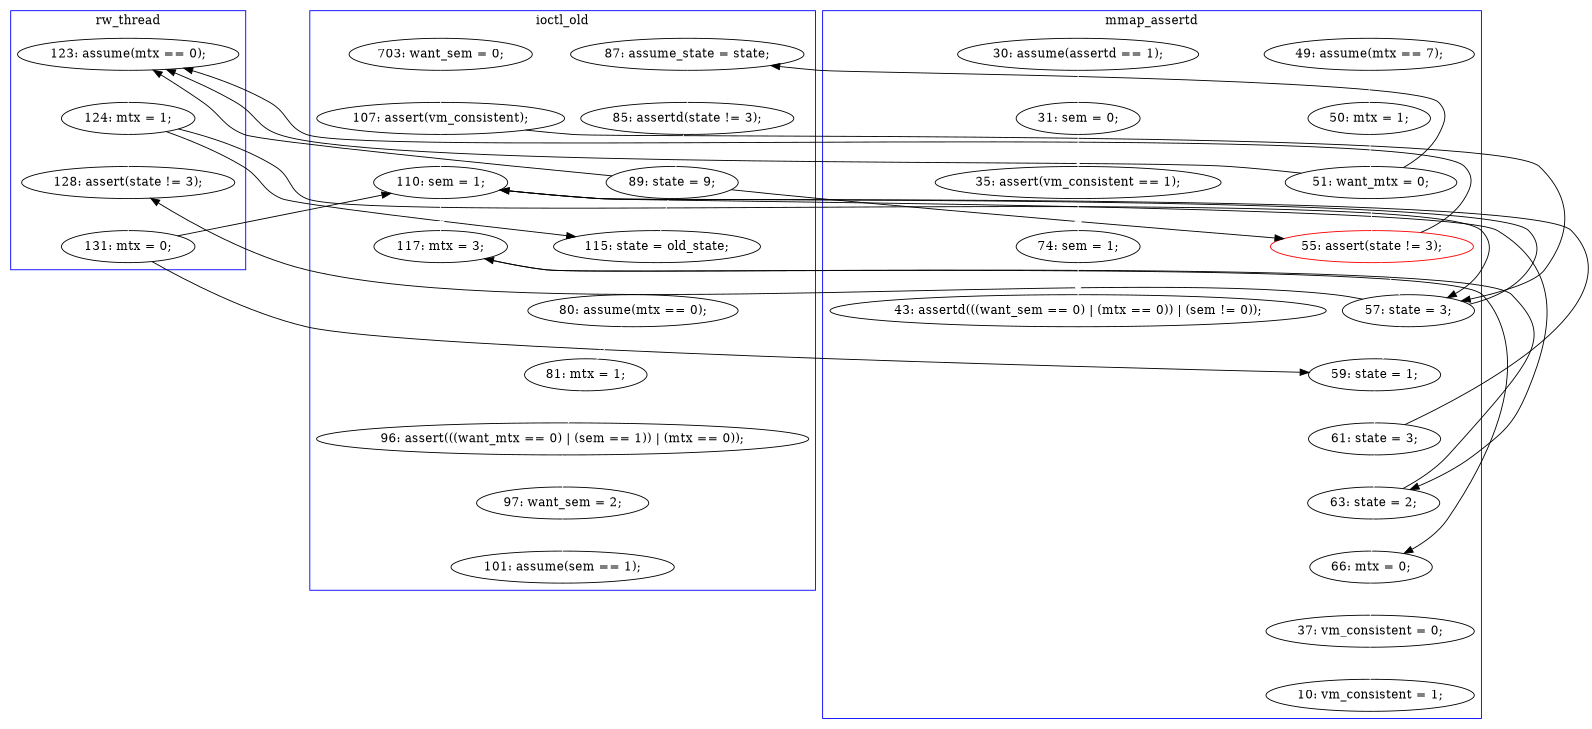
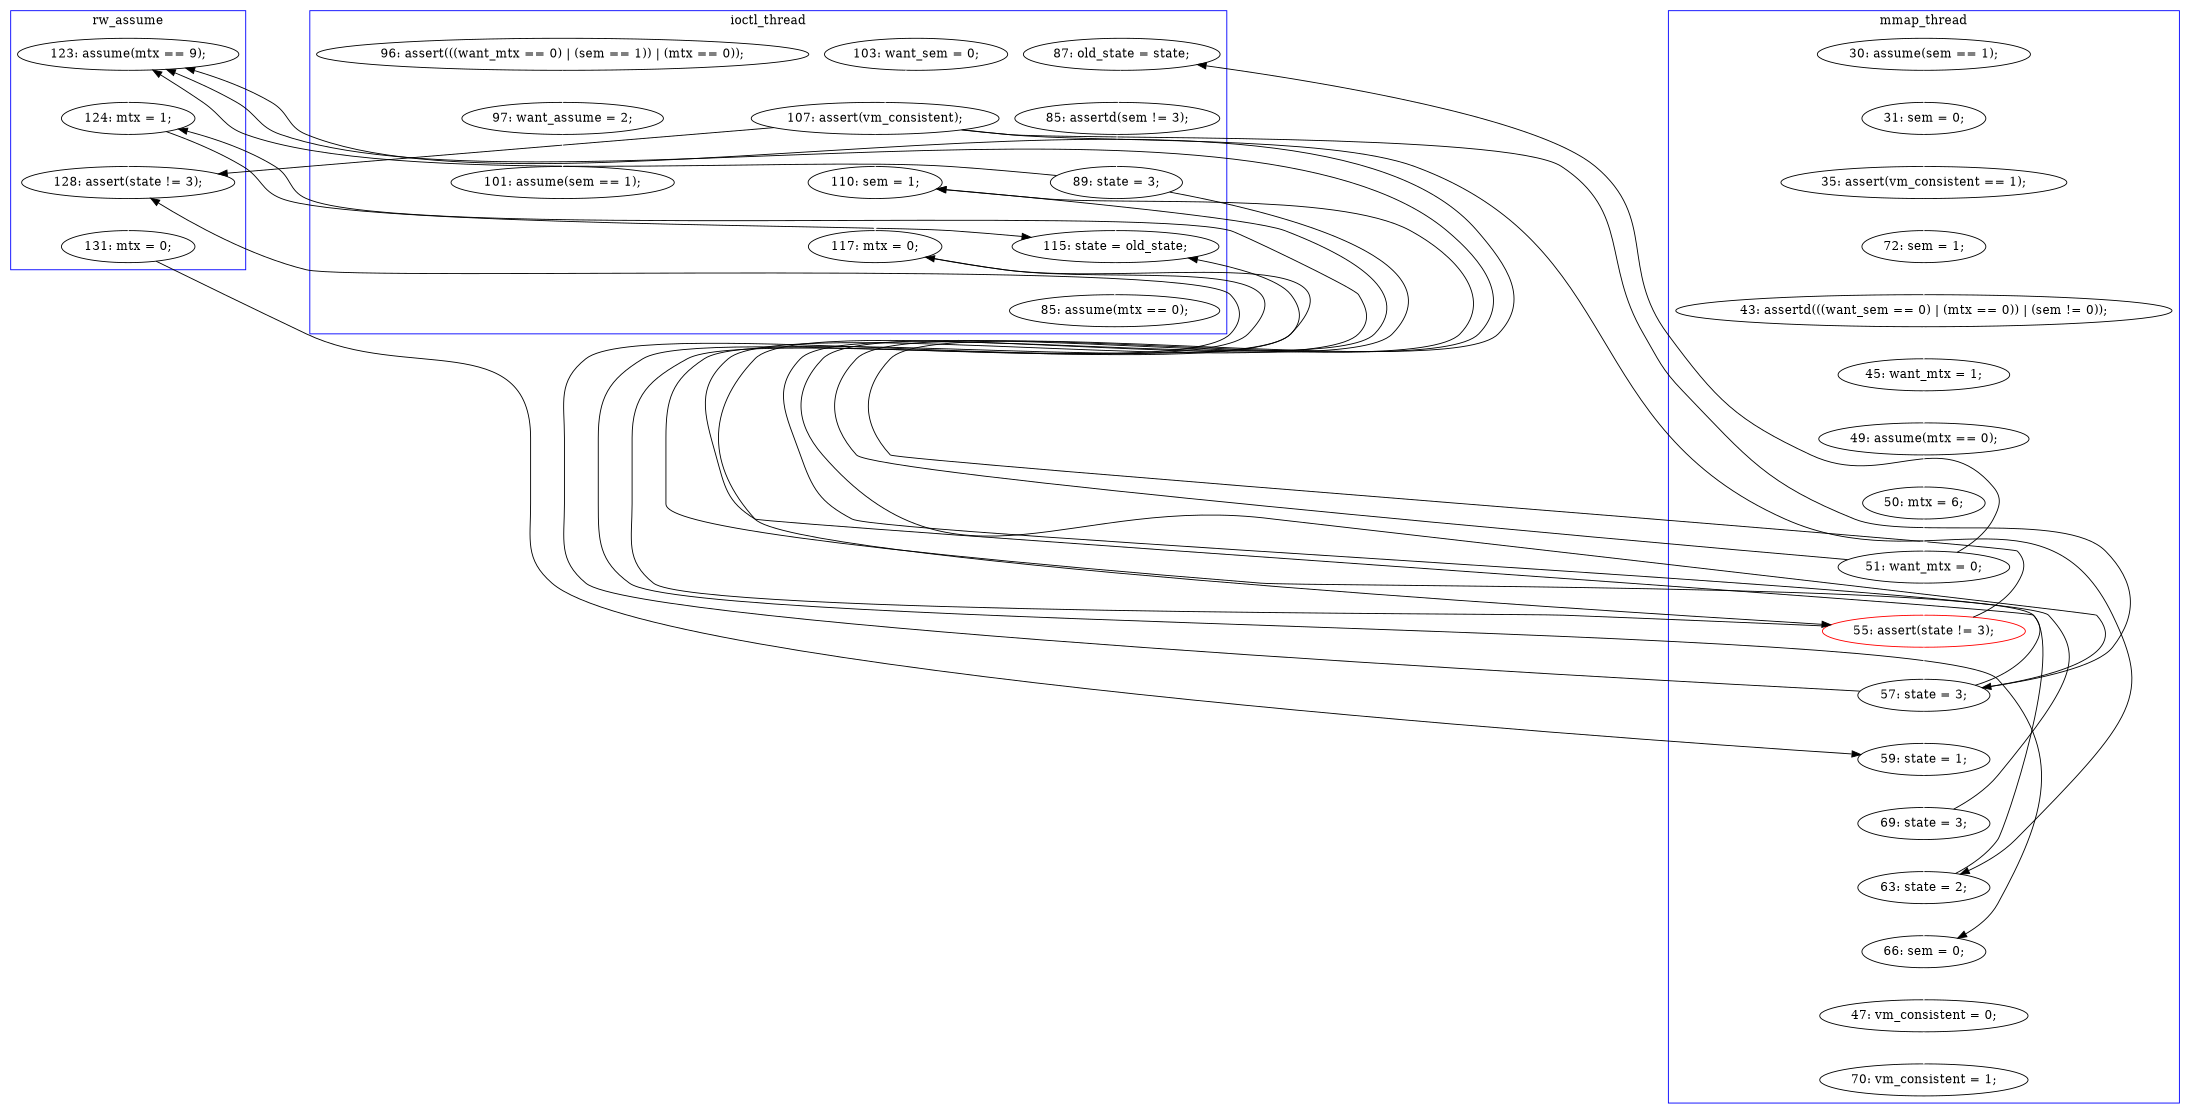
cluster "rw_thread": label "rw_thread" -> "rw_assume"
cluster "ioctl_old": label "ioctl_old" -> "ioctl_thread"
cluster "mmap_assertd": label "mmap_assertd" -> "mmap_thread"
node "123: assume(mtx == 0);": label "123: assume(mtx == 0);" -> "123: assume(mtx == 9);"
node "703: want_sem = 0;": label "703: want_sem = 0;" -> "103: want_sem = 0;"
node "87: assume_state = state;": label "87: assume_state = state;" -> "87: old_state = state;"
node "30: assume(assertd == 1);": label "30: assume(assertd == 1);" -> "30: assume(sem == 1);"
node "49: assume(mtx == 7);": label "49: assume(mtx == 7);" -> "49: assume(mtx == 0);"
node "85: assertd(state != 3);": label "85: assertd(state != 3);" -> "85: assertd(sem != 3);"
node "50: mtx = 1;": label "50: mtx = 1;" -> "50: mtx = 6;"
edge "107: assert(vm_consistent);" -> "128: assert(state != 3);": added
node "89: state = 9;": label "89: state = 9;" -> "89: state = 3;"
edge "124: mtx = 1;" -> "57: state = 3;": reversed
edge "131: mtx = 0;" -> "110: sem = 1;": removed
edge "110: sem = 1;" -> "63: state = 2;": now "107: assert(vm_consistent);" -> "63: state = 2;"
node "117: mtx = 3;": label "117: mtx = 3;" -> "117: mtx = 0;"
node "74: sem = 1;": label "74: sem = 1;" -> "72: sem = 1;"
node "80: assume(mtx == 0);": label "80: assume(mtx == 0);" -> "85: assume(mtx == 0);"
node "81: mtx = 1;": removed
node "45: want_mtx = 1;": added
node "61: state = 3;": label "61: state = 3;" -> "69: state = 3;"
node "97: want_sem = 2;": label "97: want_sem = 2;" -> "97: want_assume = 2;"
node "66: mtx = 0;": label "66: mtx = 0;" -> "66: sem = 0;"
edge "55: assert(state != 3);" -> "115: state = old_state;": added
node "37: vm_consistent = 0;": label "37: vm_consistent = 0;" -> "47: vm_consistent = 0;"
node "10: vm_consistent = 1;": label "10: vm_consistent = 1;" -> "70: vm_consistent = 1;"
